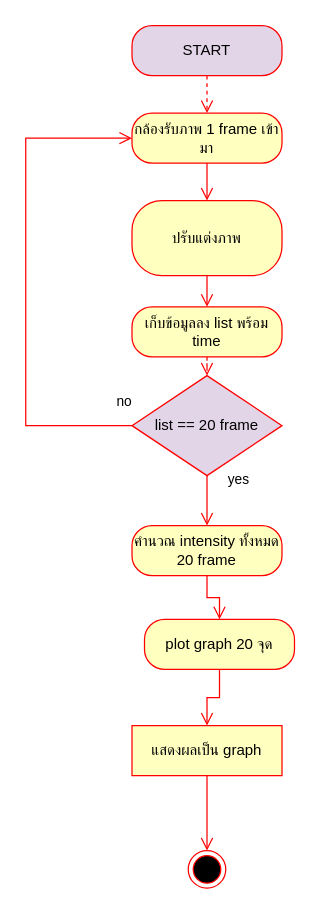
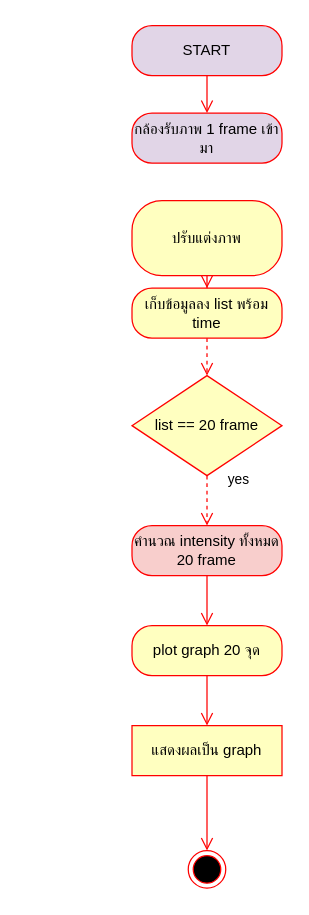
edge "START" -> "กล้องรับภาพ 1 frame เข้ามา": style dashed -> solid
node "กล้องรับภาพ 1 frame เข้ามา": fillcolor #ffffc0 -> #e1d5e7
edge "กล้องรับภาพ 1 frame เข้ามา" -> "ปรับแต่งภาพ": removed
edge "list == 20 frame" -> "กล้องรับภาพ 1 frame เข้ามา": removed, label "no"
node "เก็บข้อมูลลง list พร้อม time": moved (207, 332) -> (207, 313)
node "list == 20 frame": fillcolor #e1d5e7 -> #ffffc0
edge "list == 20 frame" -> "คำนวณ intensity ทั้งหมด 20 frame": style solid -> dashed
node "คำนวณ intensity ทั้งหมด 20 frame": fillcolor #ffffc0 -> #f8cecc
node "plot graph 20 จุด": moved (219, 644) -> (207, 651)
